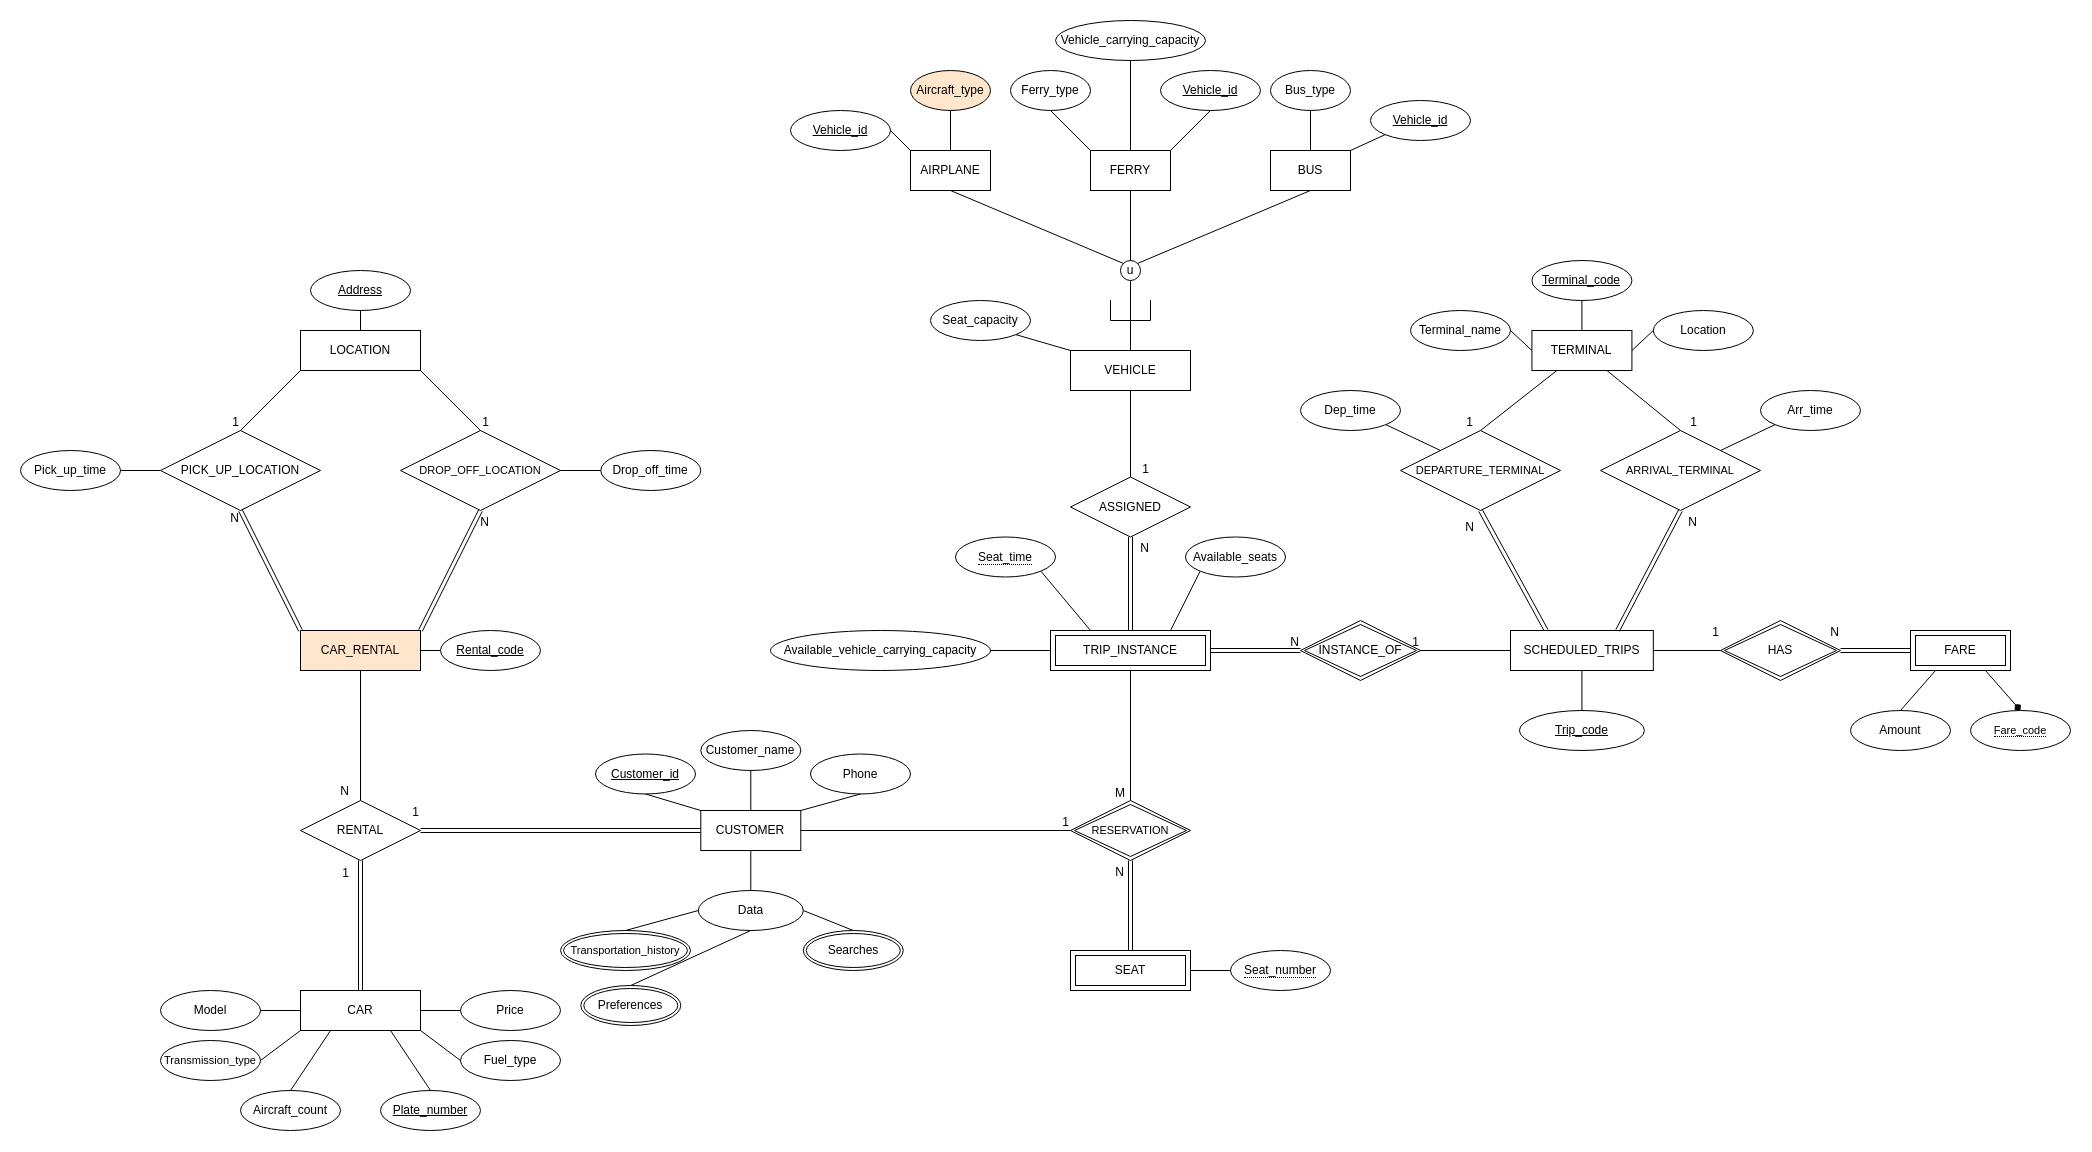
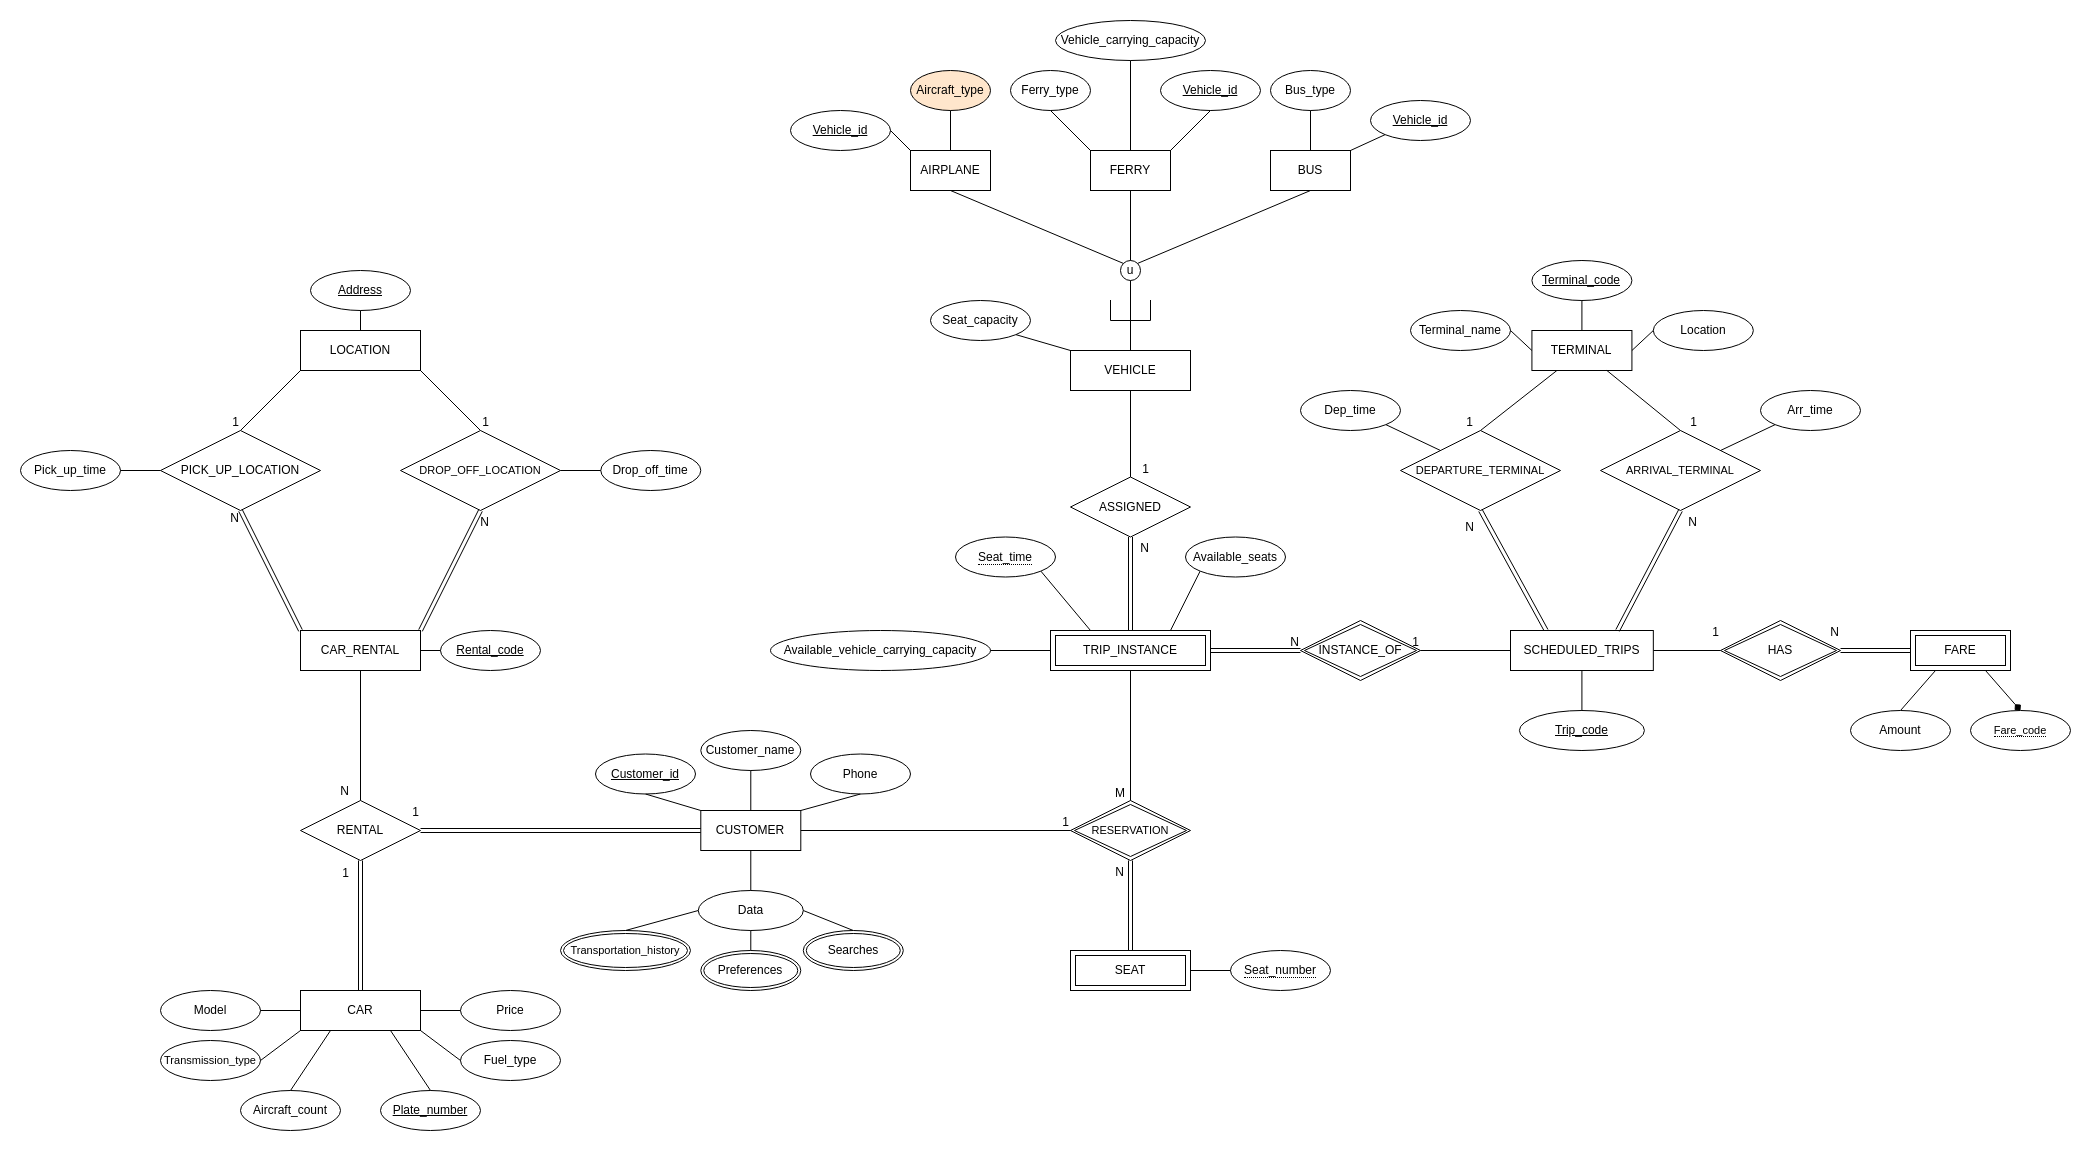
node "CAR_RENTAL": fillcolor #ffe6cc -> #ffffff
node "Preferences": moved (631, 1006) -> (751, 971)
